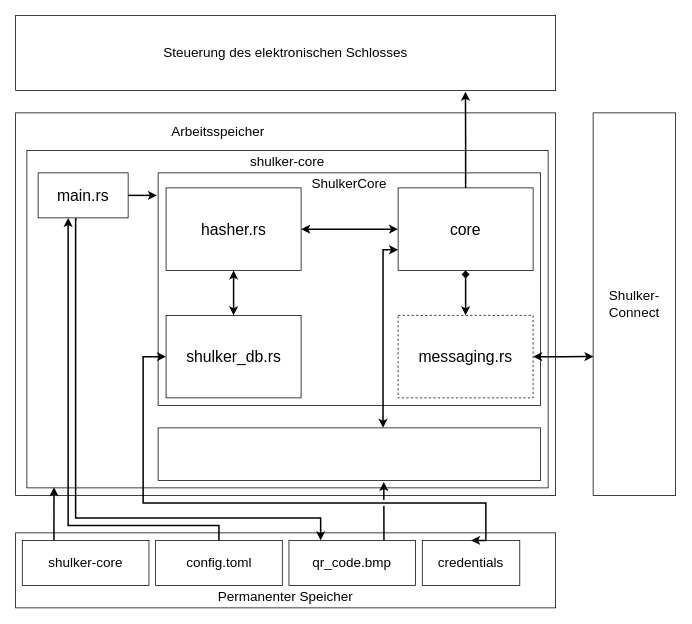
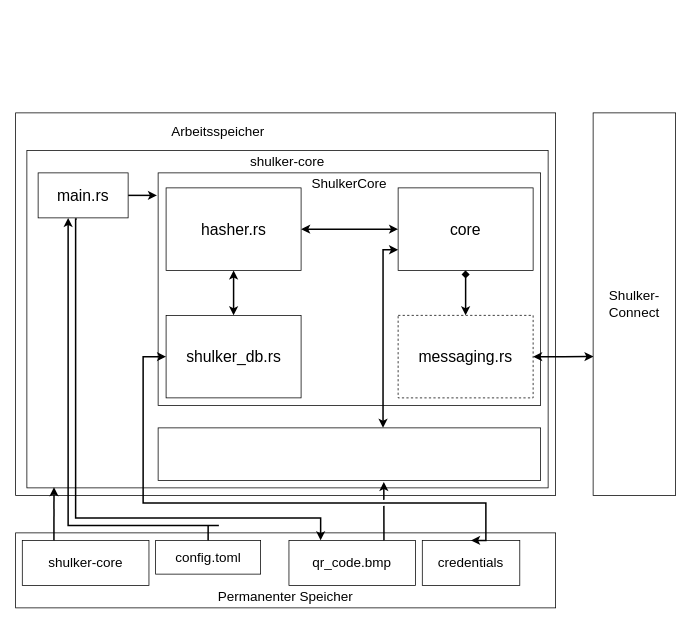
node "Steuerung des elektronischen Schlosses": removed
edge "core" -> "Steuerung des elektronischen Schlosses": removed
node "config.toml": size 127x45 -> 105x34
